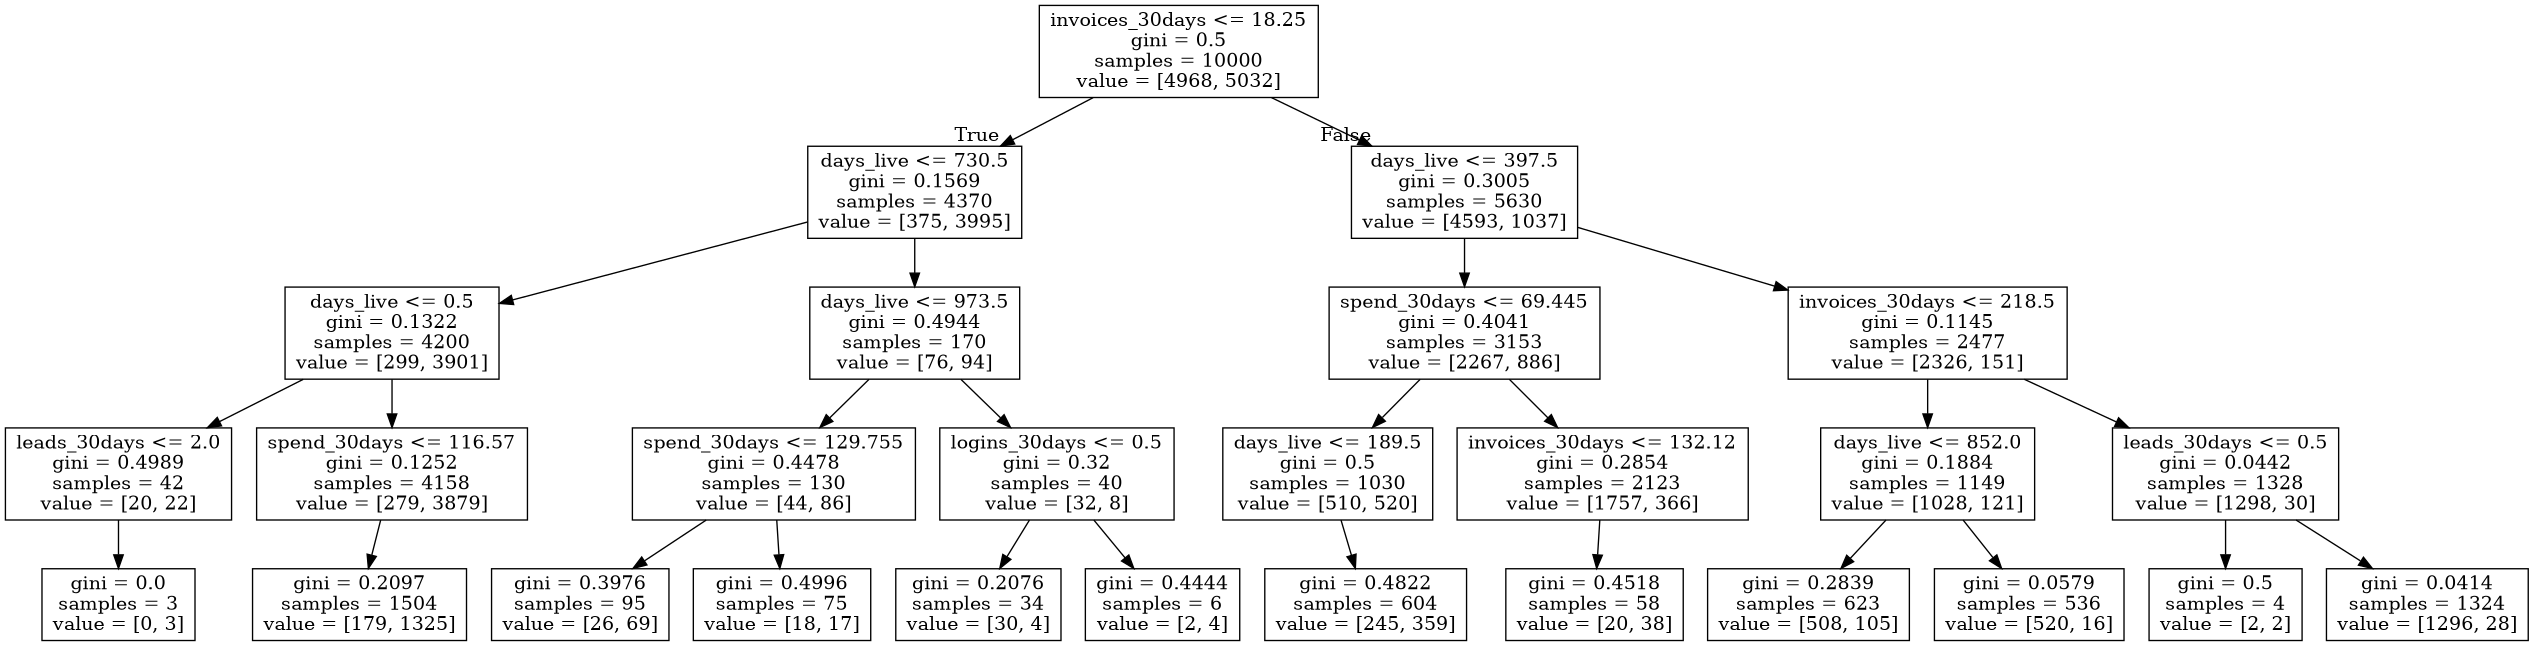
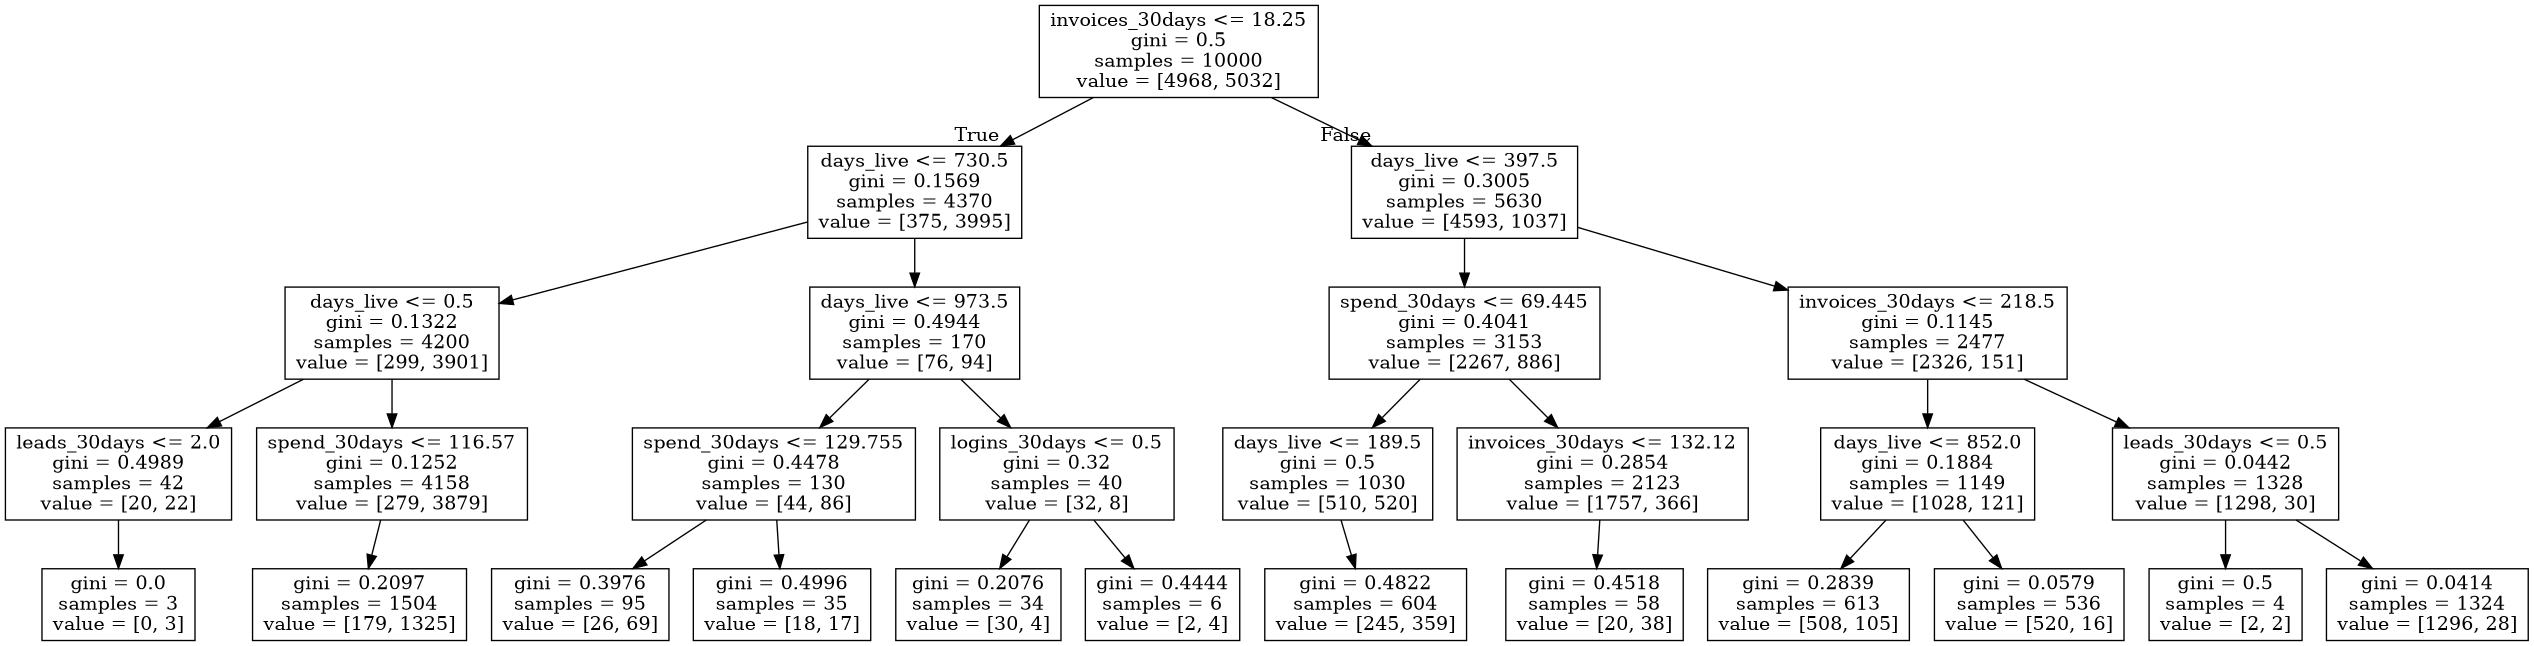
node "gini = 0.4996 samples = 75 value = [18, 17]": label "gini = 0.4996 samples = 75 value = [18, 17]" -> "gini = 0.4996 samples = 35 value = [18, 17]"
node "gini = 0.2839 samples = 623 value = [508, 105]": label "gini = 0.2839 samples = 623 value = [508, 105]" -> "gini = 0.2839 samples = 613 value = [508, 105]"
